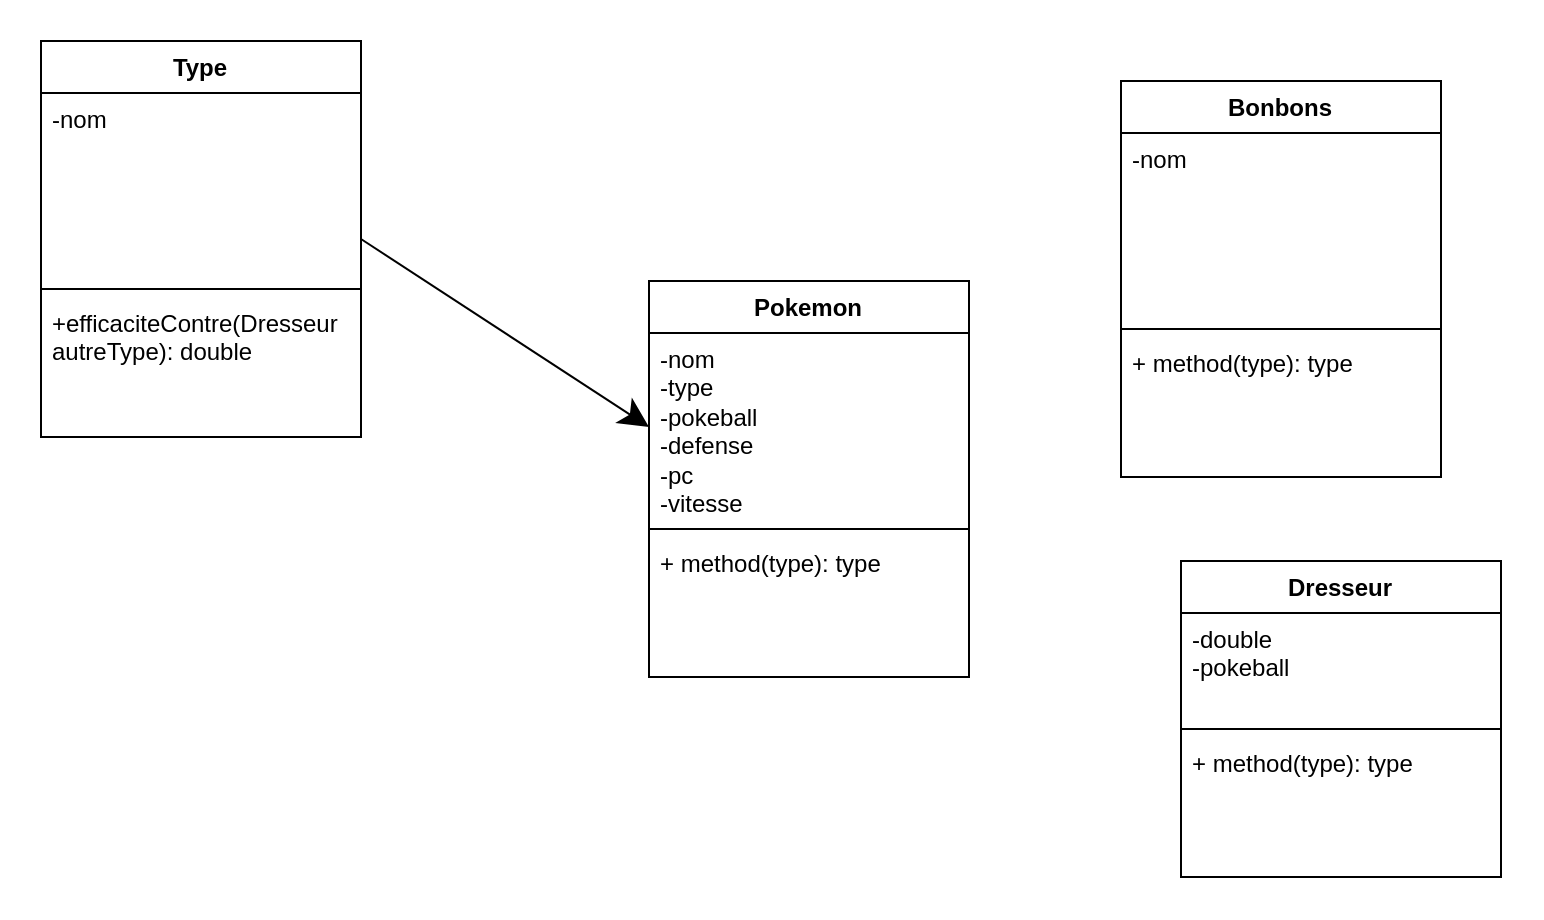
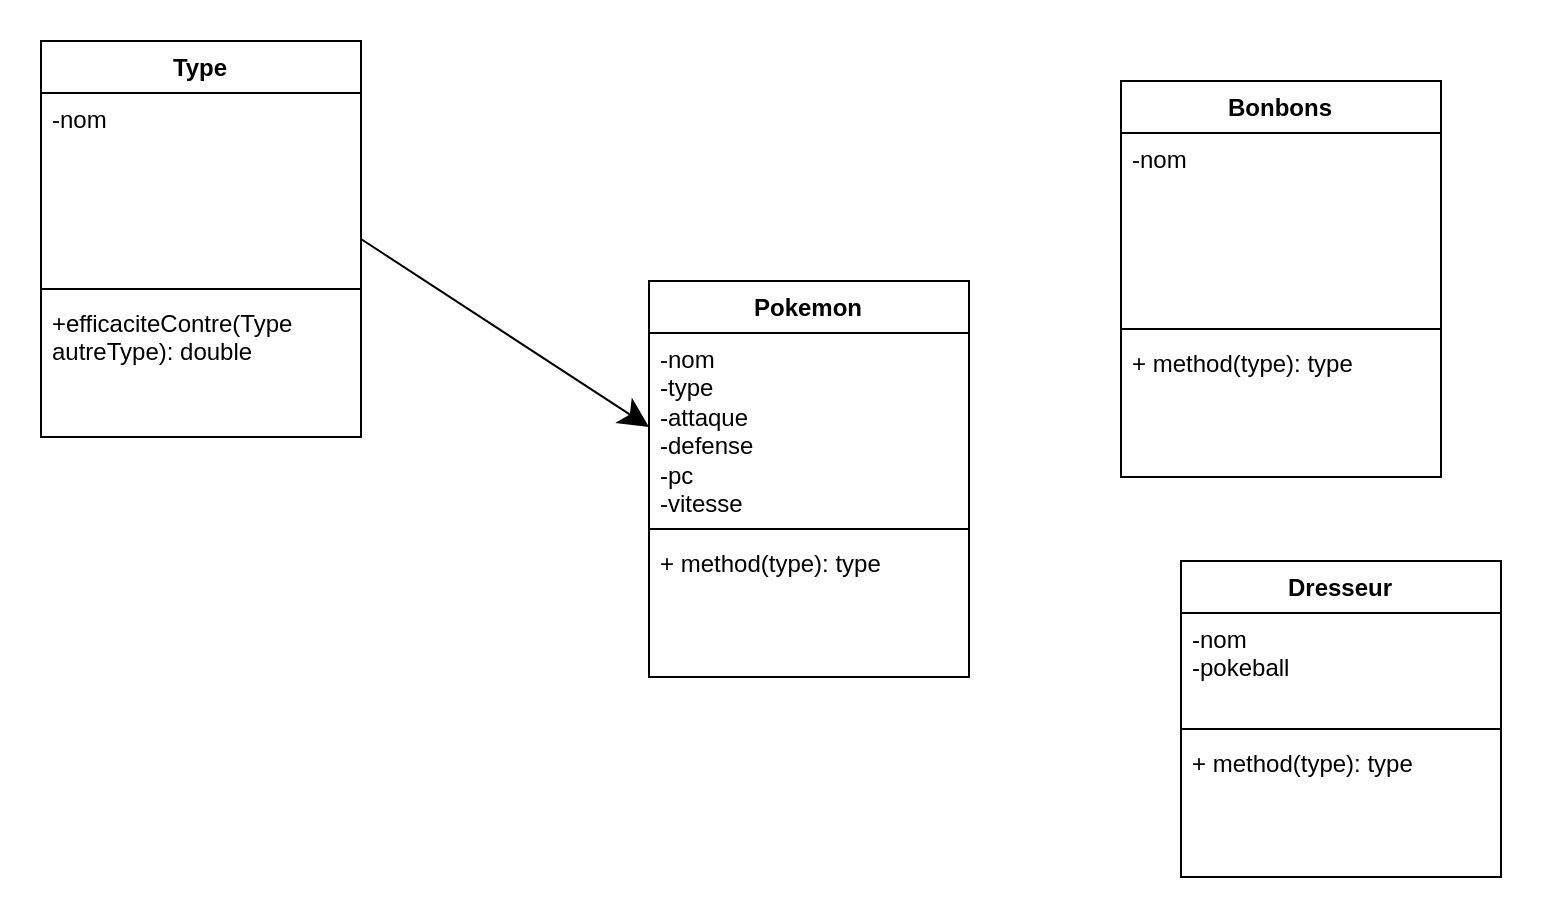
node "+efficaciteContre(Dresseur autreType): double": label "+efficaciteContre(Dresseur autreType): double" -> "+efficaciteContre(Type autreType): double"
node "-nom -type -pokeball -defense -pc -vitesse": label "-nom -type -pokeball -defense -pc -vitesse" -> "-nom -type -attaque -defense -pc -vitesse"
node "-double -pokeball": label "-double -pokeball" -> "-nom -pokeball"
